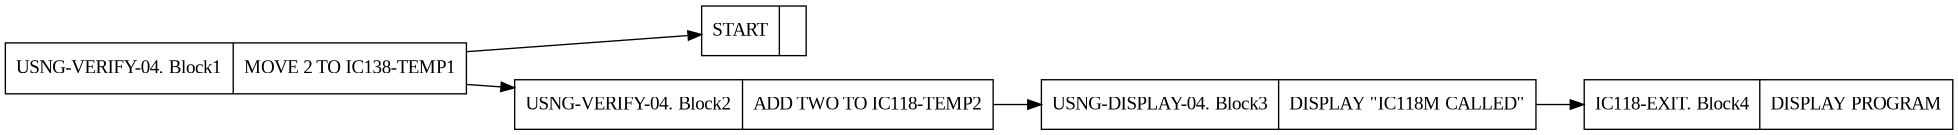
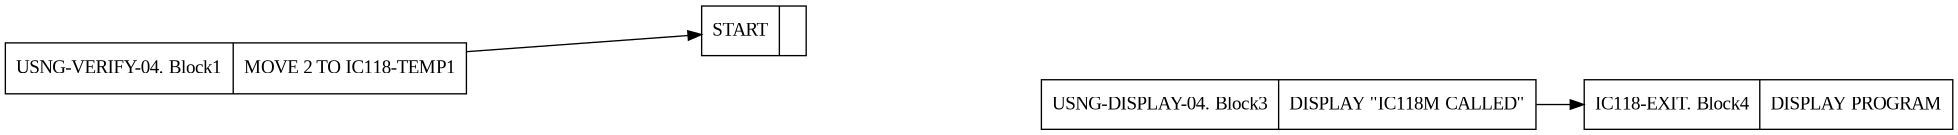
node "USNG-VERIFY-04. Block1": text "MOVE 2 TO IC138-TEMP1" -> "MOVE 2 TO IC118-TEMP1"
node "USNG-VERIFY-04. Block2": removed
